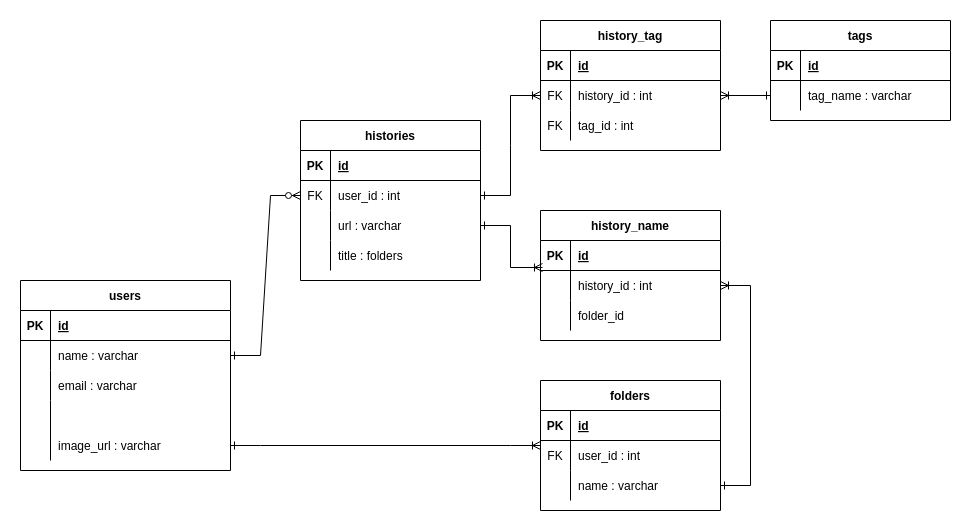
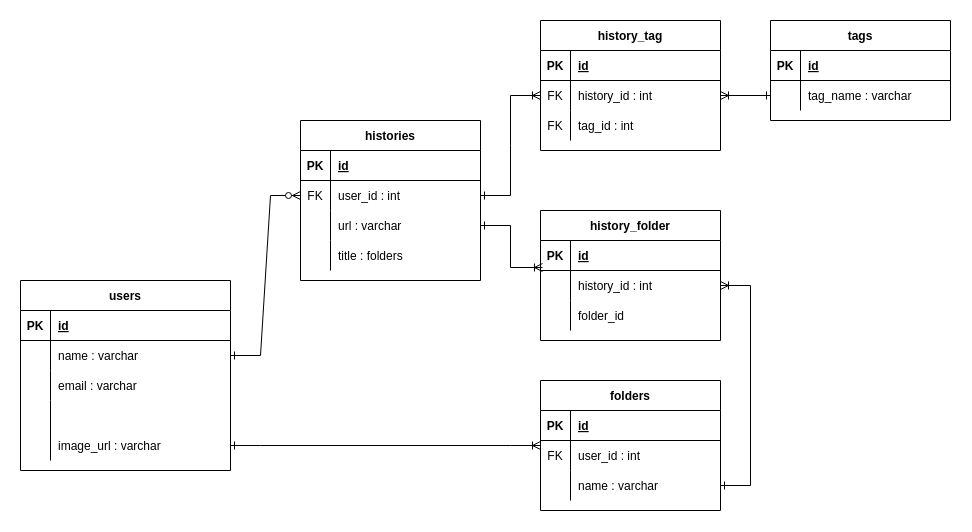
node "history_name": label "history_name" -> "history_folder"
